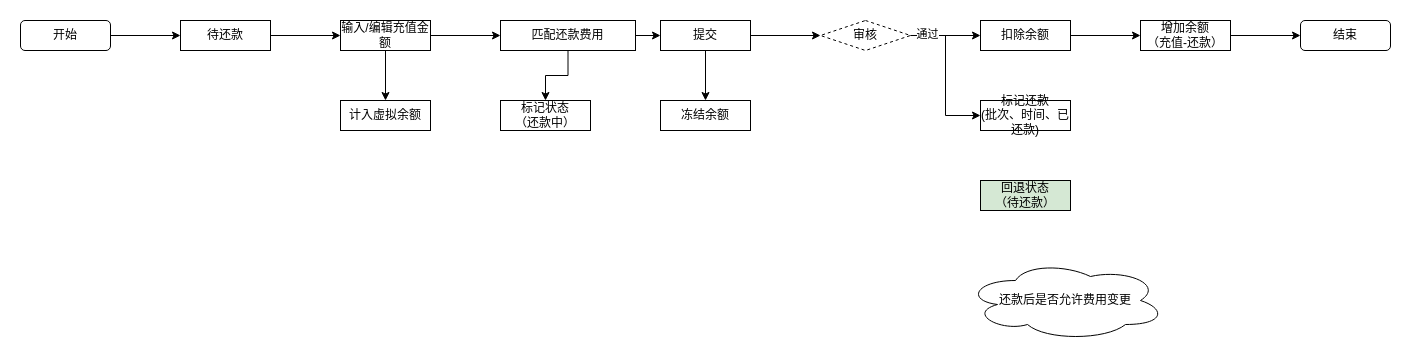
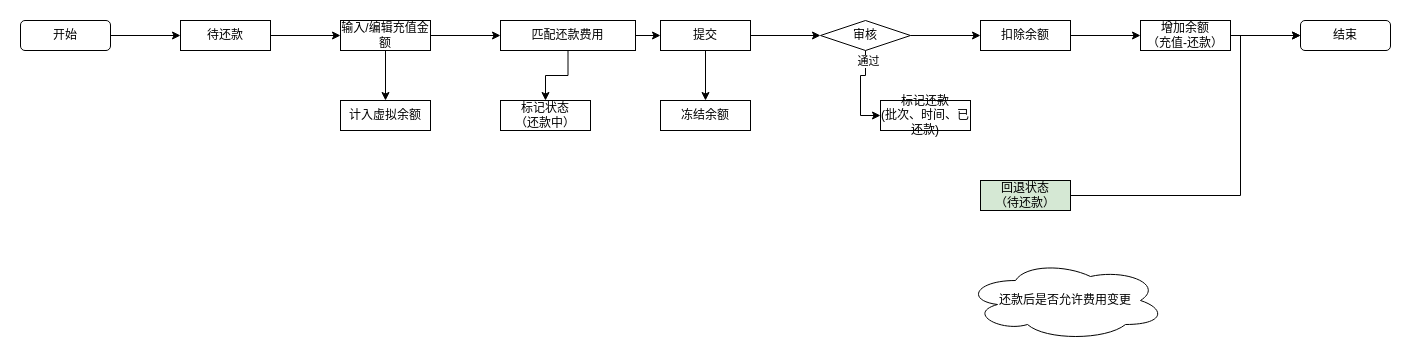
node "审核": style dashed -> solid
node "标记还款 (批次、时间、已还款)": moved (1026, 116) -> (926, 116)
edge "回退状态 （待还款）" -> "结束": added
